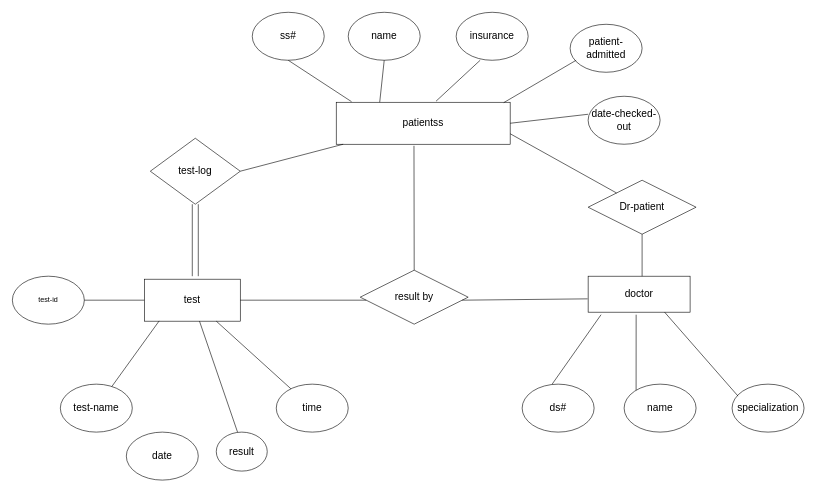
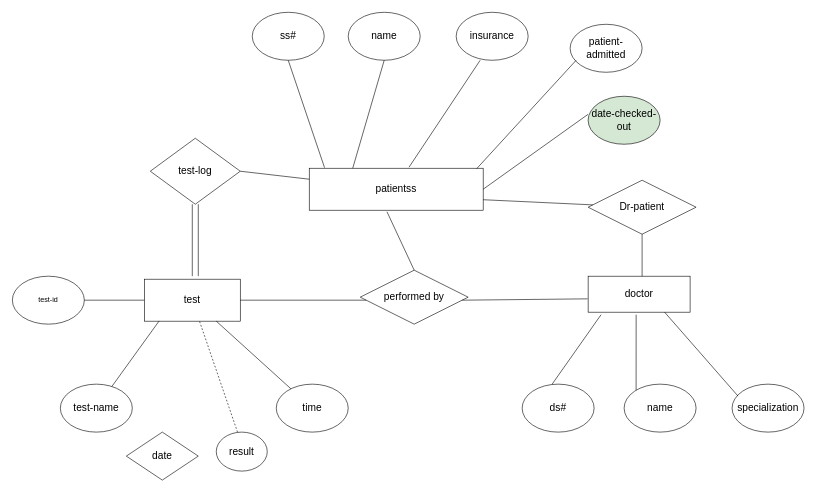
node "date-checked-out": fillcolor #ffffff -> #d5e8d4
node "patientss": moved (423, 123) -> (396, 189)
node "result by": label "result by" -> "performed by"
edge "test" -- "result": style solid -> dashed
node "date": shape ellipse -> diamond
